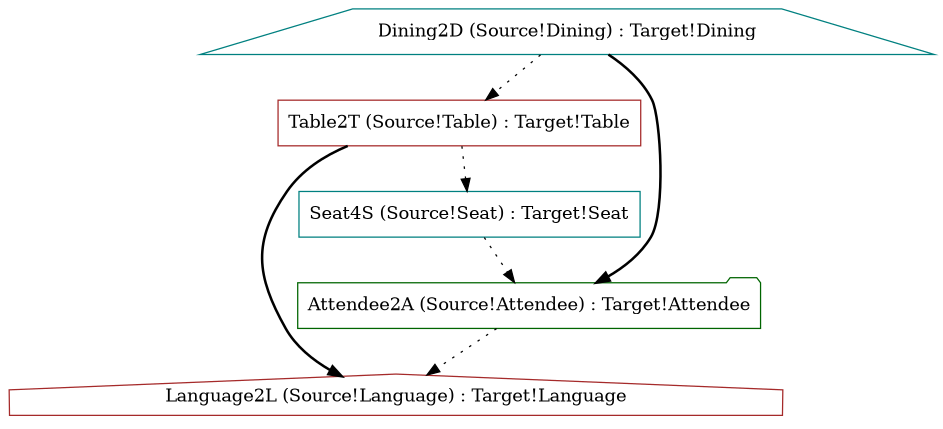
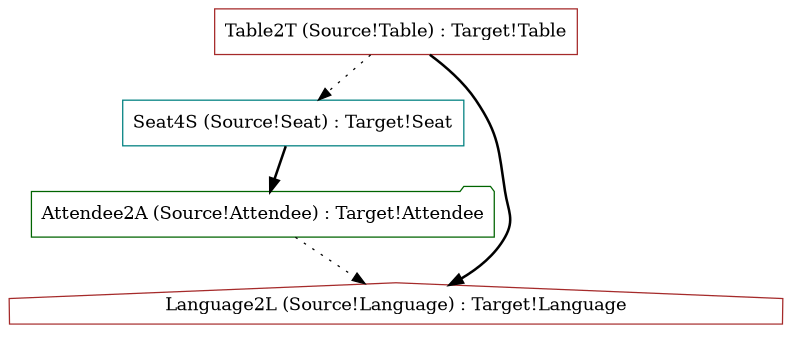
node "Dining2D (Source!Dining) : Target!Dining": removed
edge "Seat4S (Source!Seat) : Target!Seat" -> "Attendee2A (Source!Attendee) : Target!Attendee": style dotted -> bold
